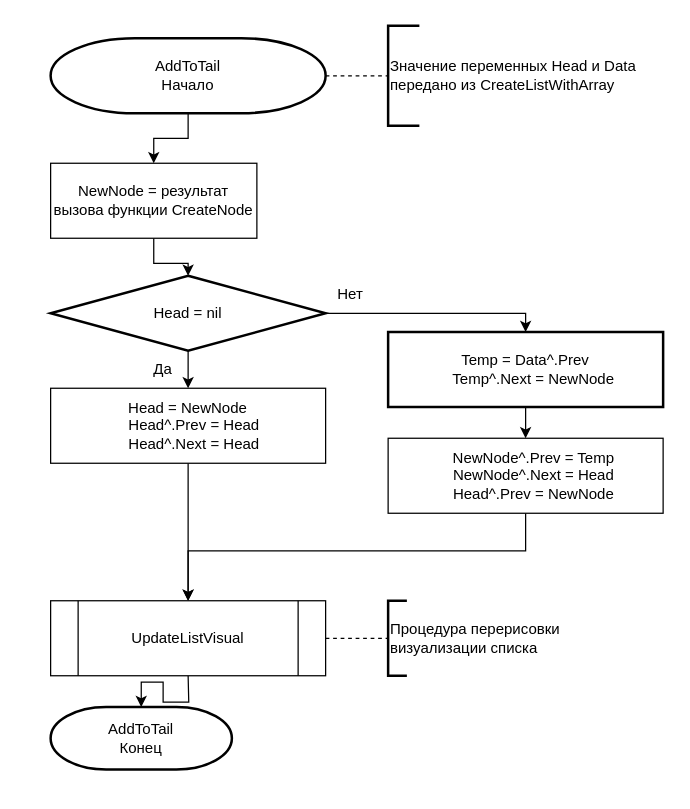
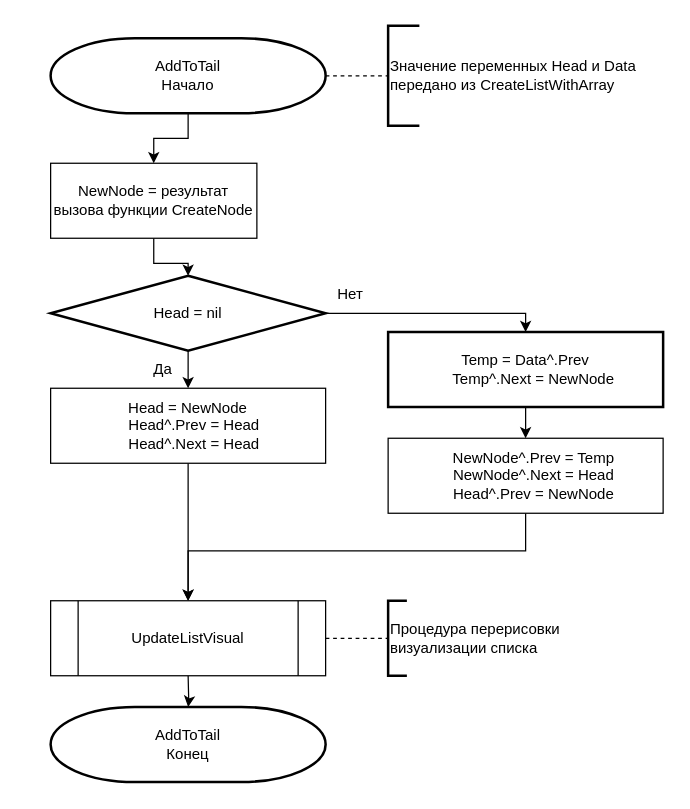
node "AddToTail Конец": size 181x63 -> 275x75
